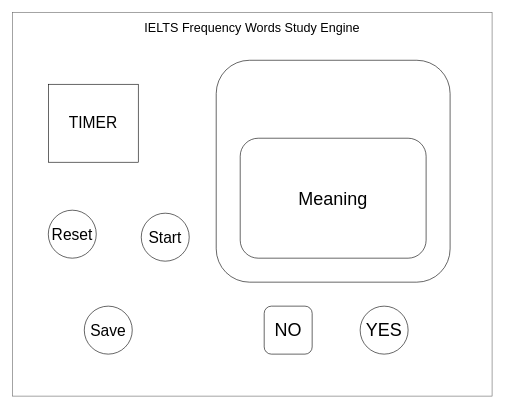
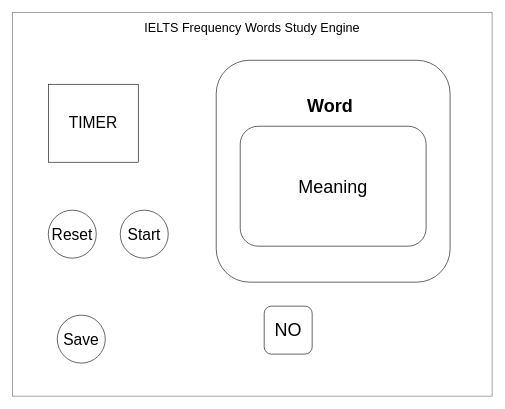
node "Word": added
node "Meaning": moved (333, 198) -> (333, 186)
node "Start": moved (165, 237) -> (144, 234)
node "Save": moved (108, 330) -> (81, 339)
node "YES": removed
